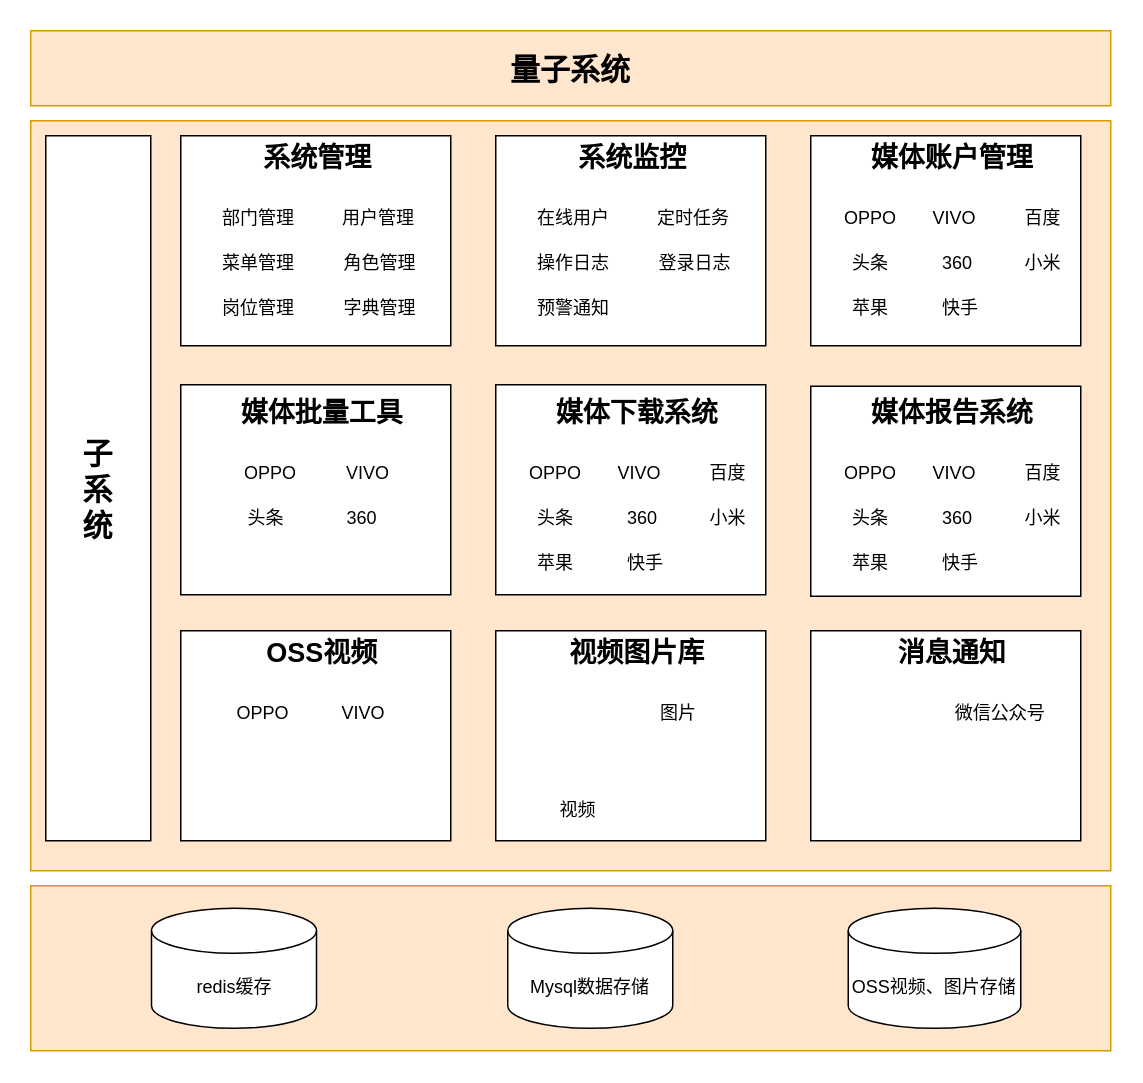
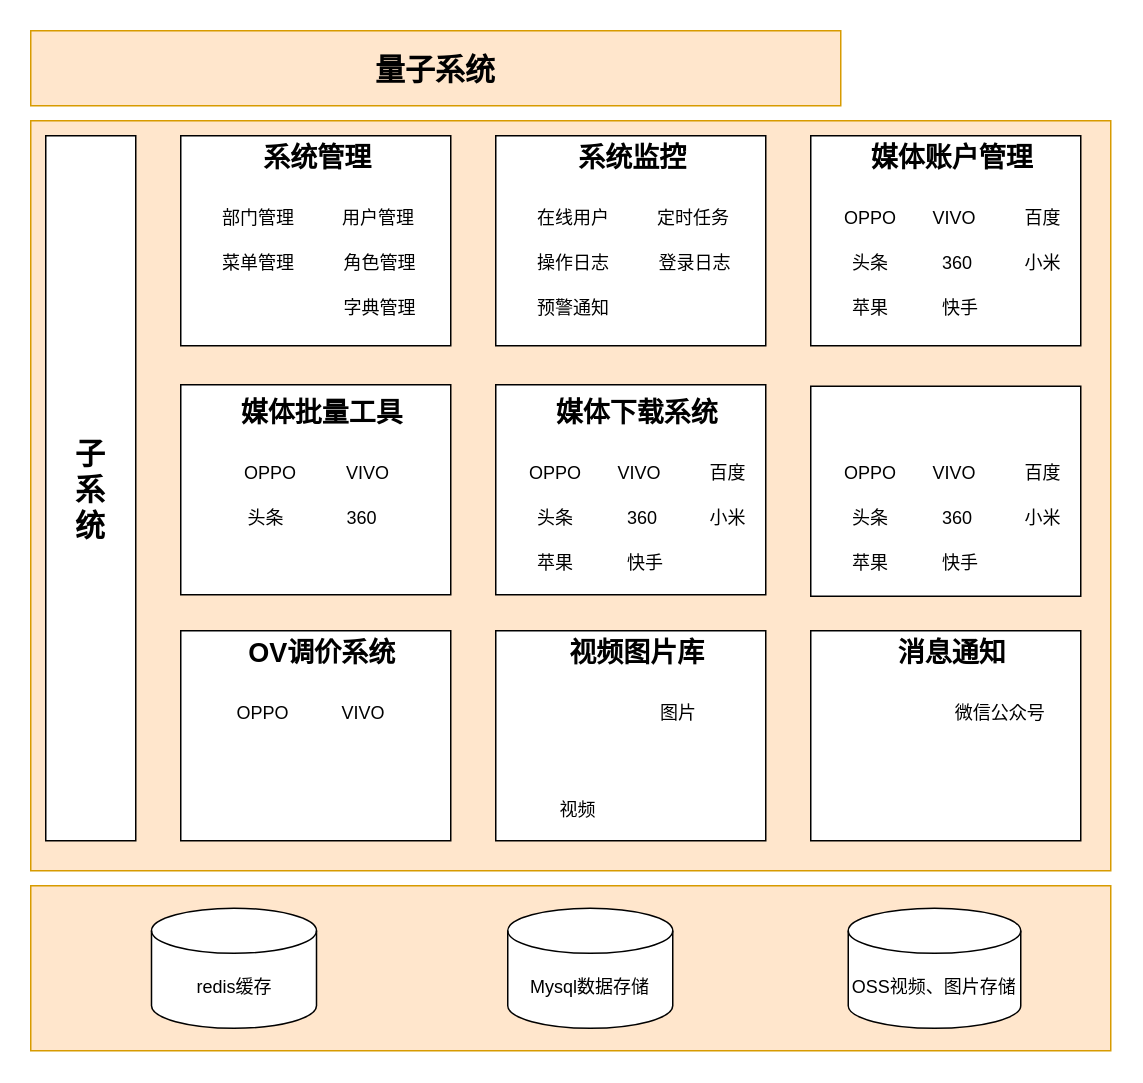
node "量子系统": size 1080x75 -> 810x75
node "岗位管理": removed
node "媒体报告系统": removed
node "子 系统": size 105x705 -> 90x705
node "OSS视频": label "OSS视频" -> "OV调价系统"
